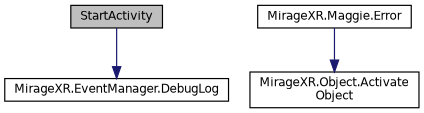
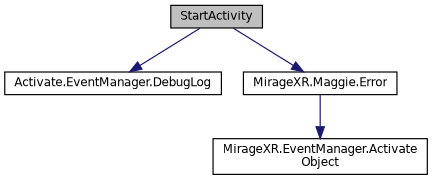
edge "StartActivity" -> "MirageXR.Maggie.Error": added
node "MirageXR.EventManager.DebugLog": label "MirageXR.EventManager.DebugLog" -> "Activate.EventManager.DebugLog"
node "MirageXR.Object.Activate Object": label "MirageXR.Object.Activate Object" -> "MirageXR.EventManager.Activate Object"
